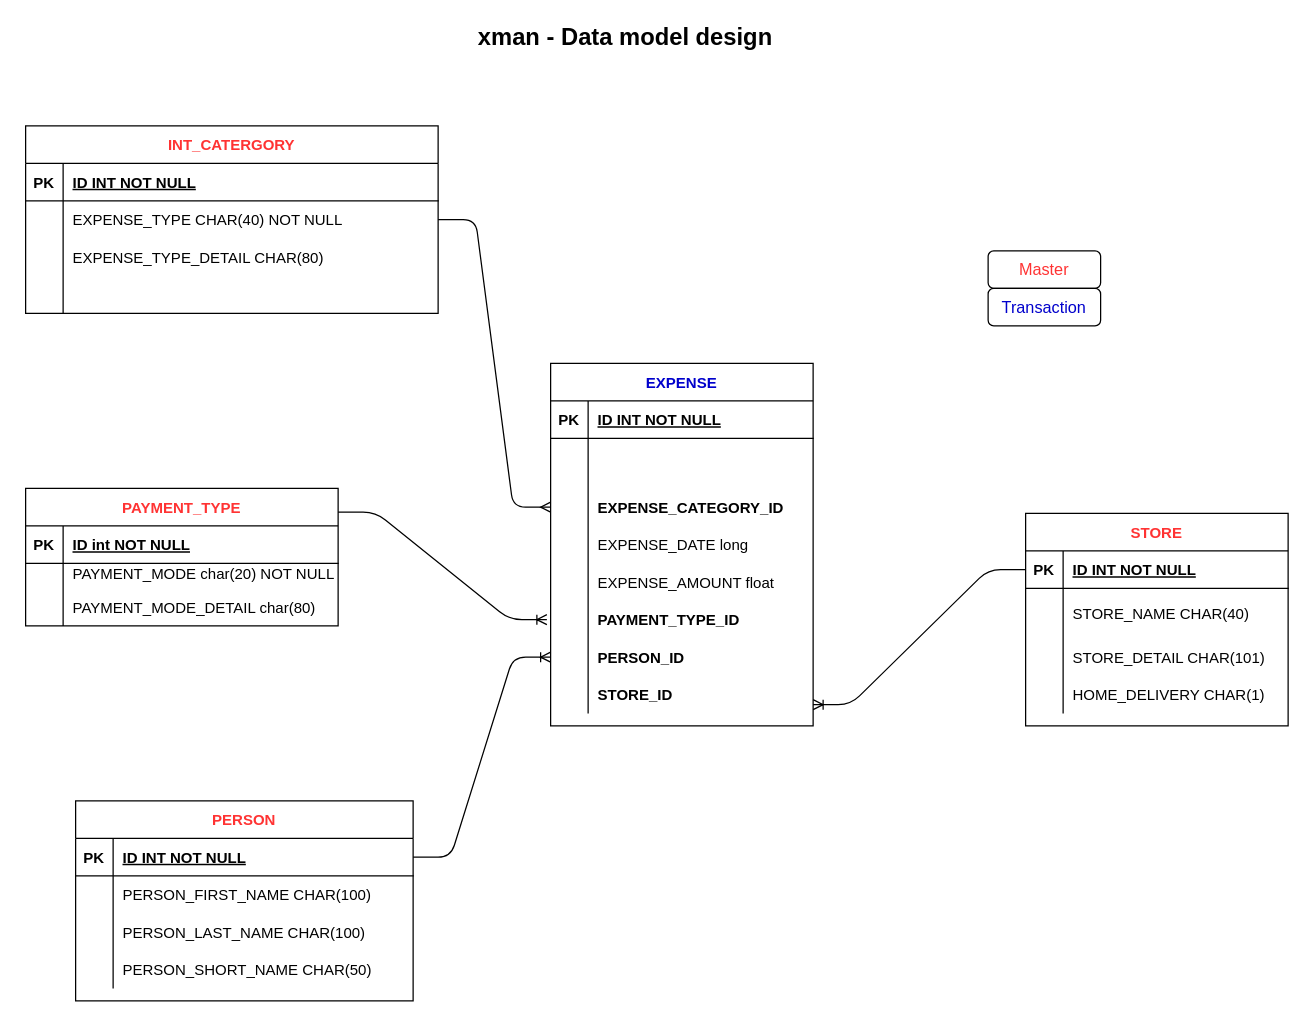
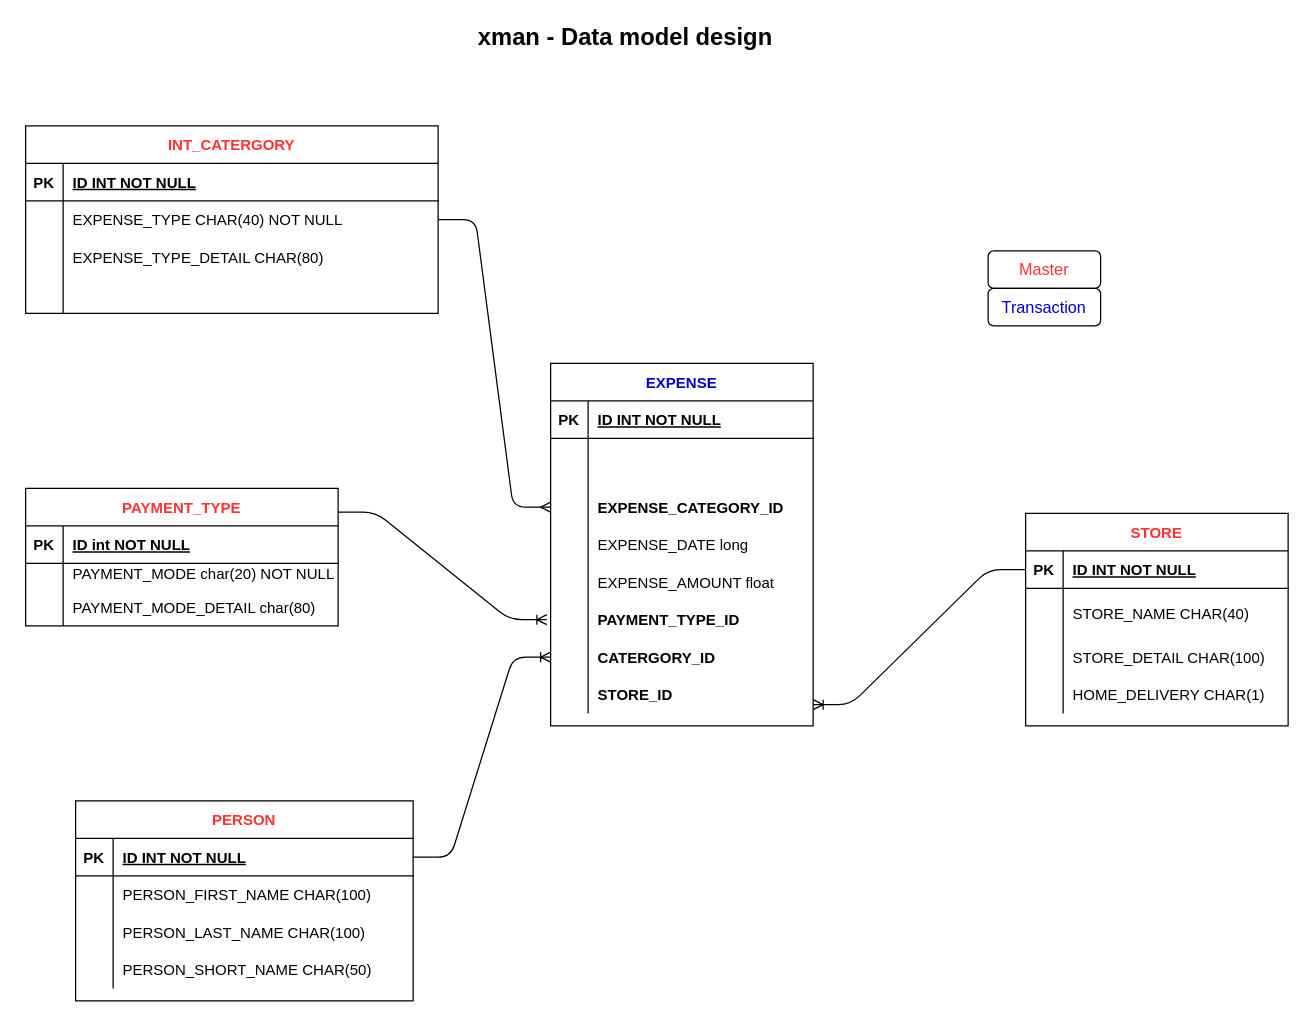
node "PERSON_ID": label "PERSON_ID" -> "CATERGORY_ID"
node "STORE_DETAIL CHAR(101)": label "STORE_DETAIL CHAR(101)" -> "STORE_DETAIL CHAR(100)"
